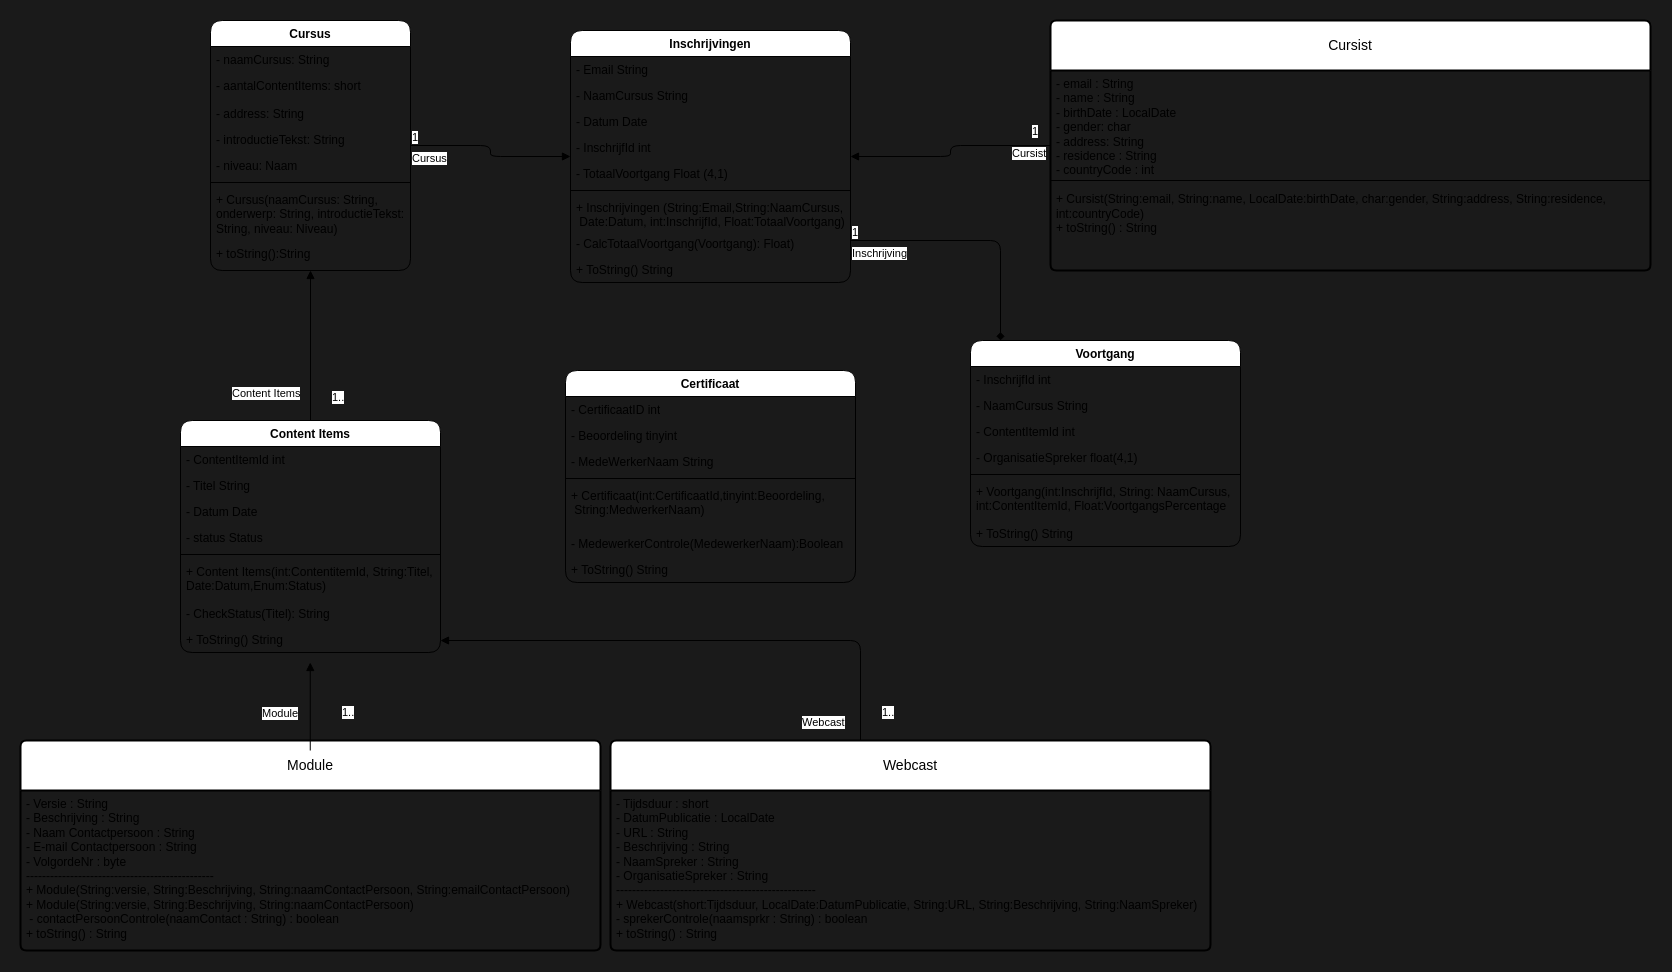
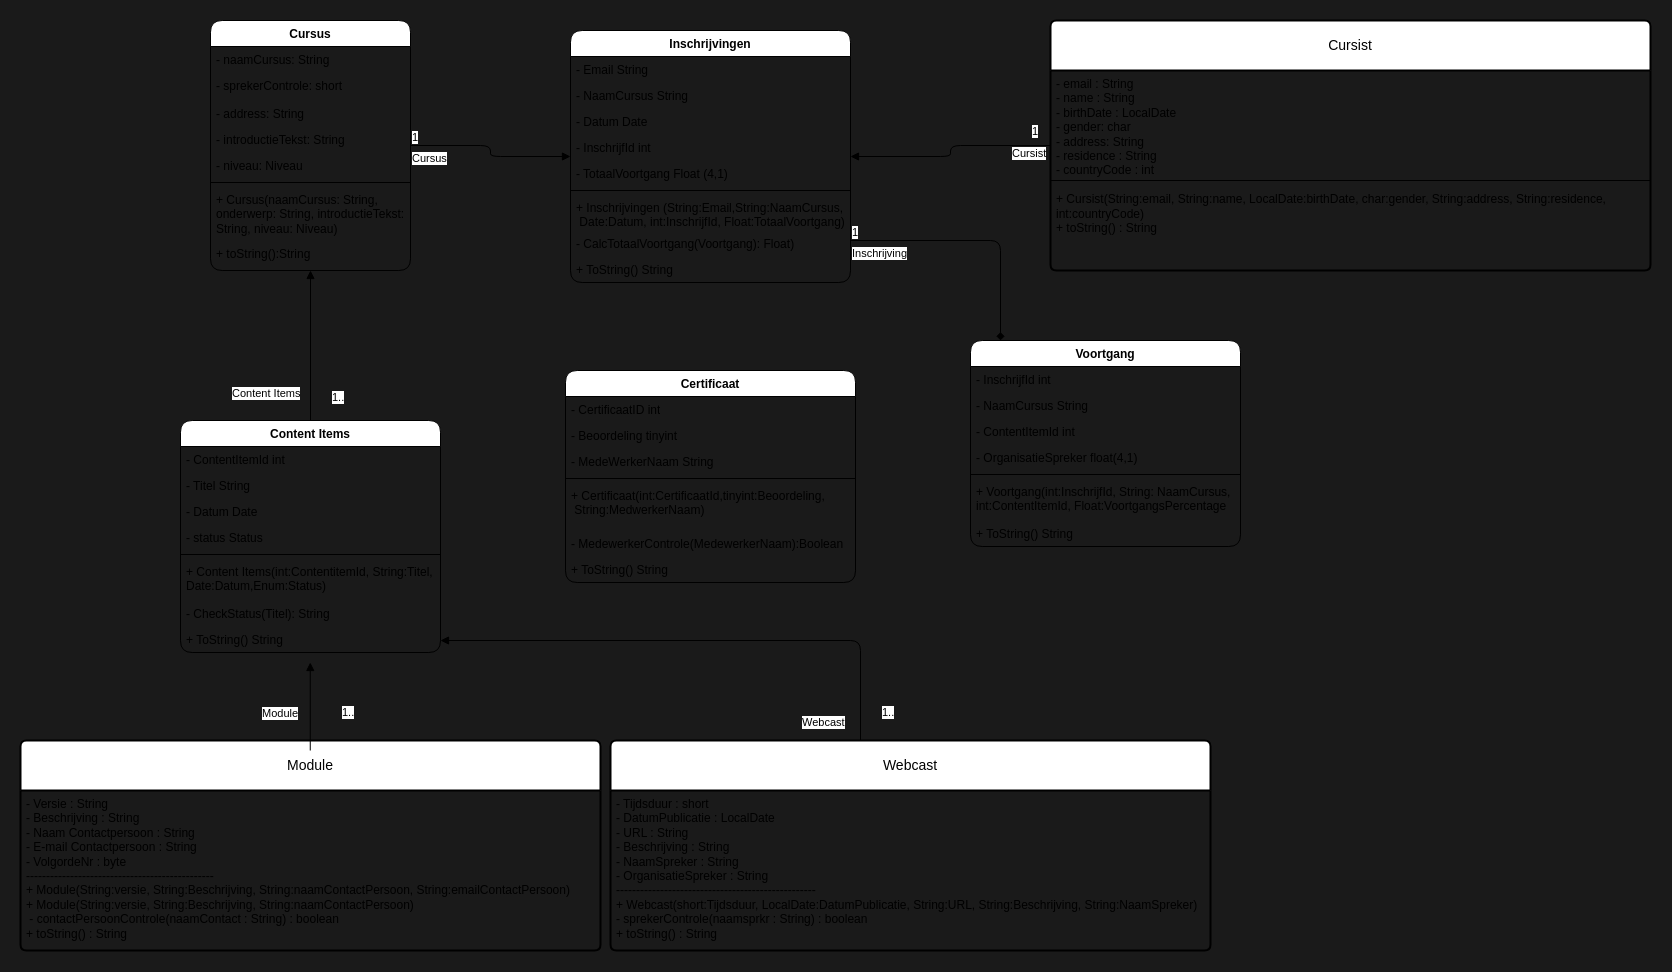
node "- aantalContentItems: short": label "- aantalContentItems: short" -> "- sprekerControle: short"
node "- niveau: Naam": label "- niveau: Naam" -> "- niveau: Niveau"
